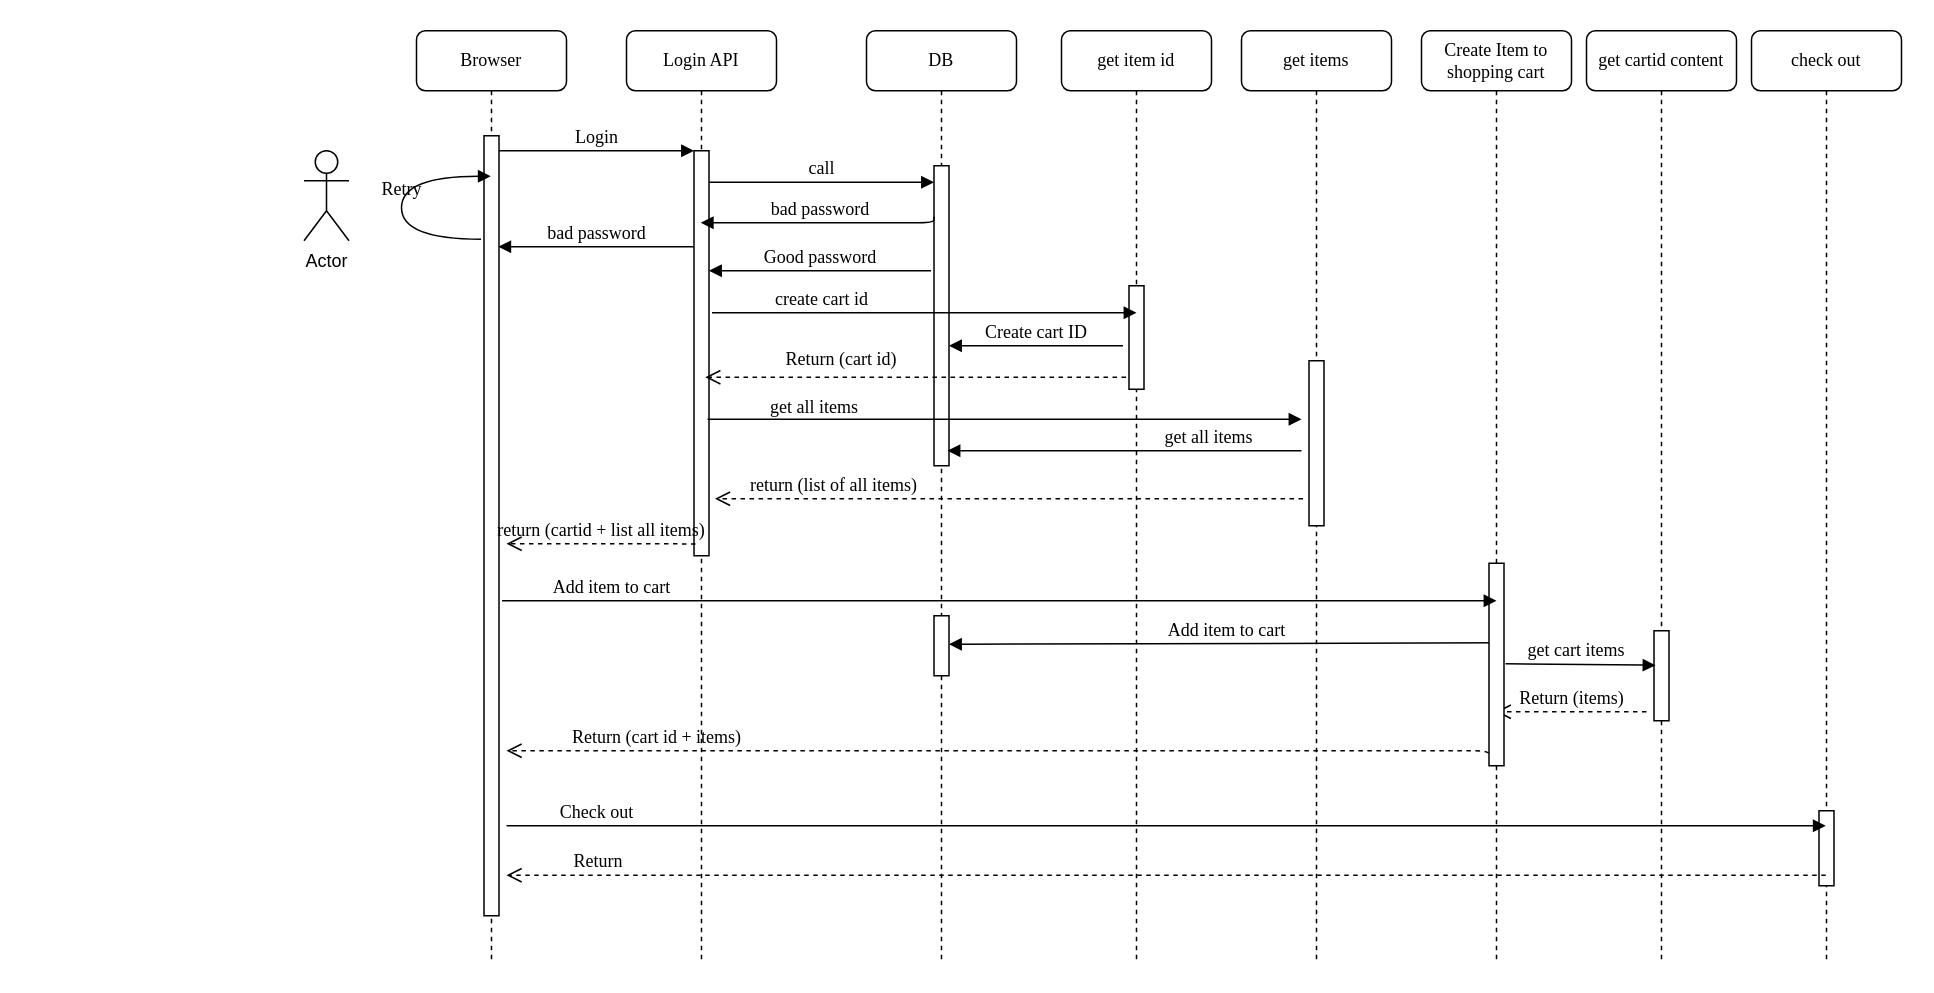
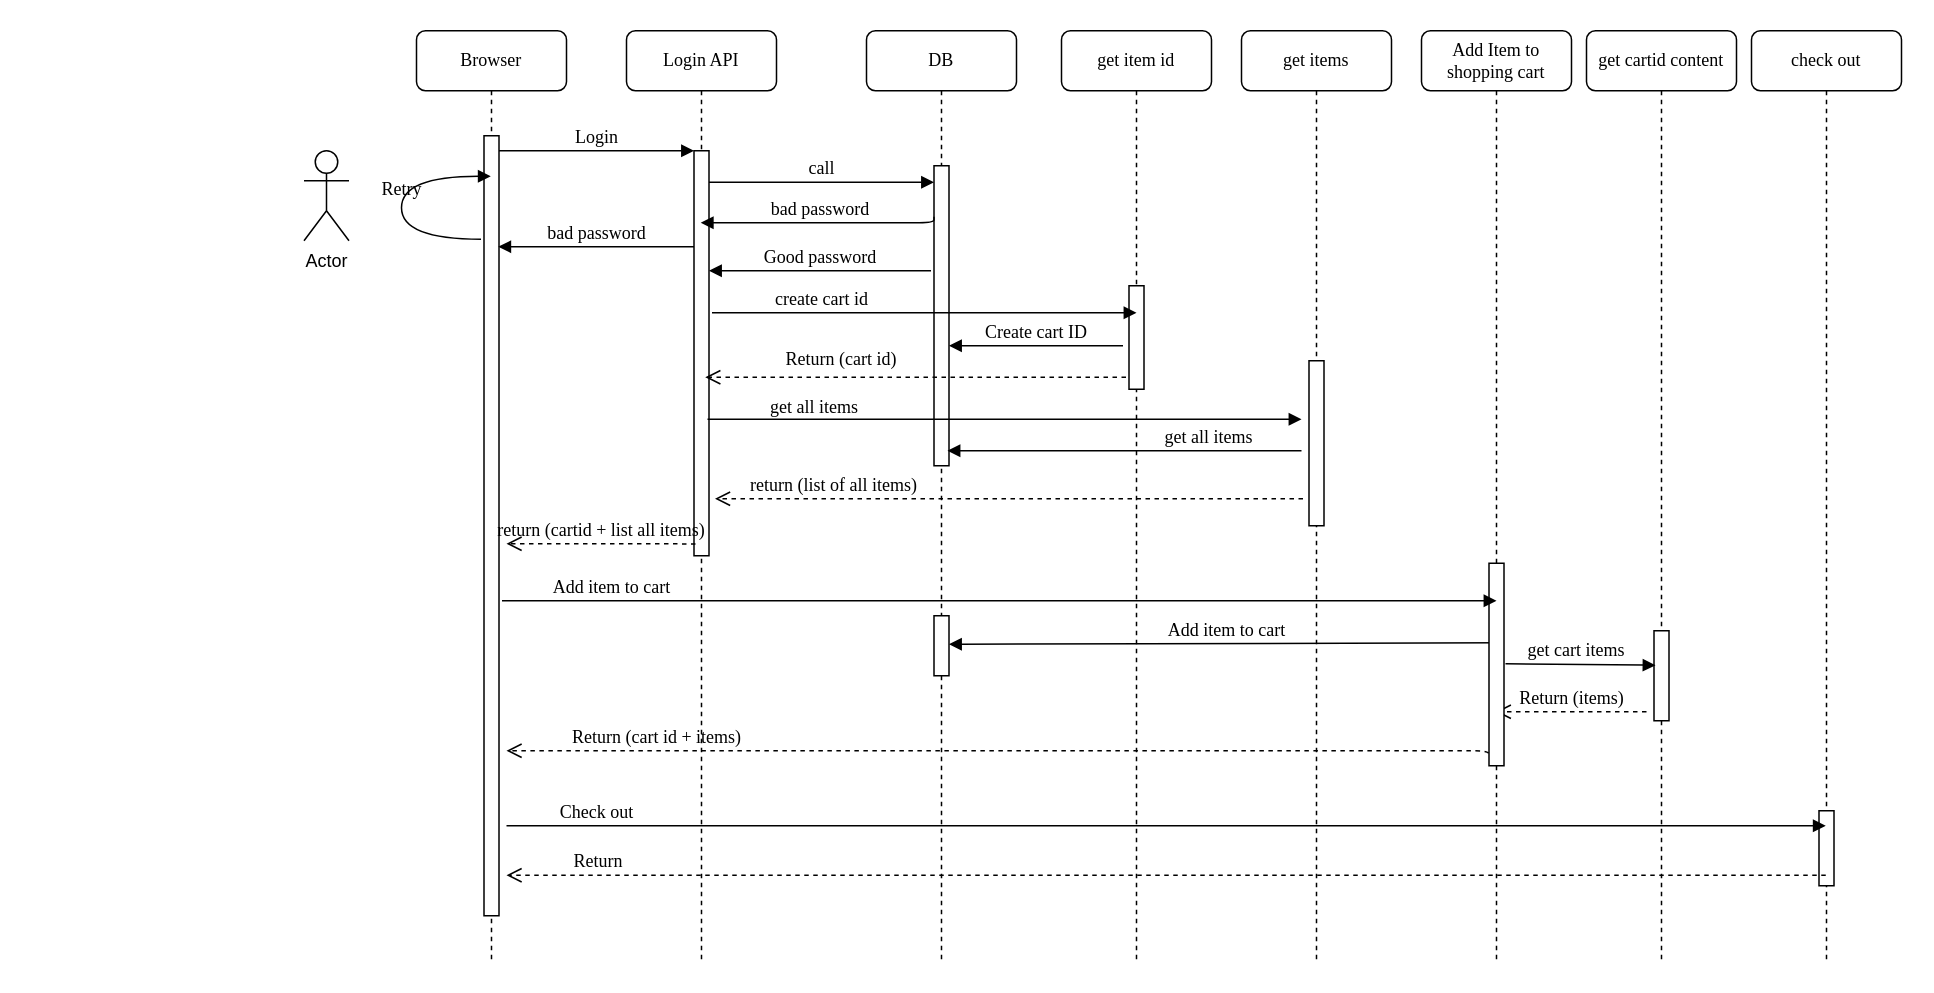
node "Create Item to shopping cart": label "Create Item to shopping cart" -> "Add Item to shopping cart"
